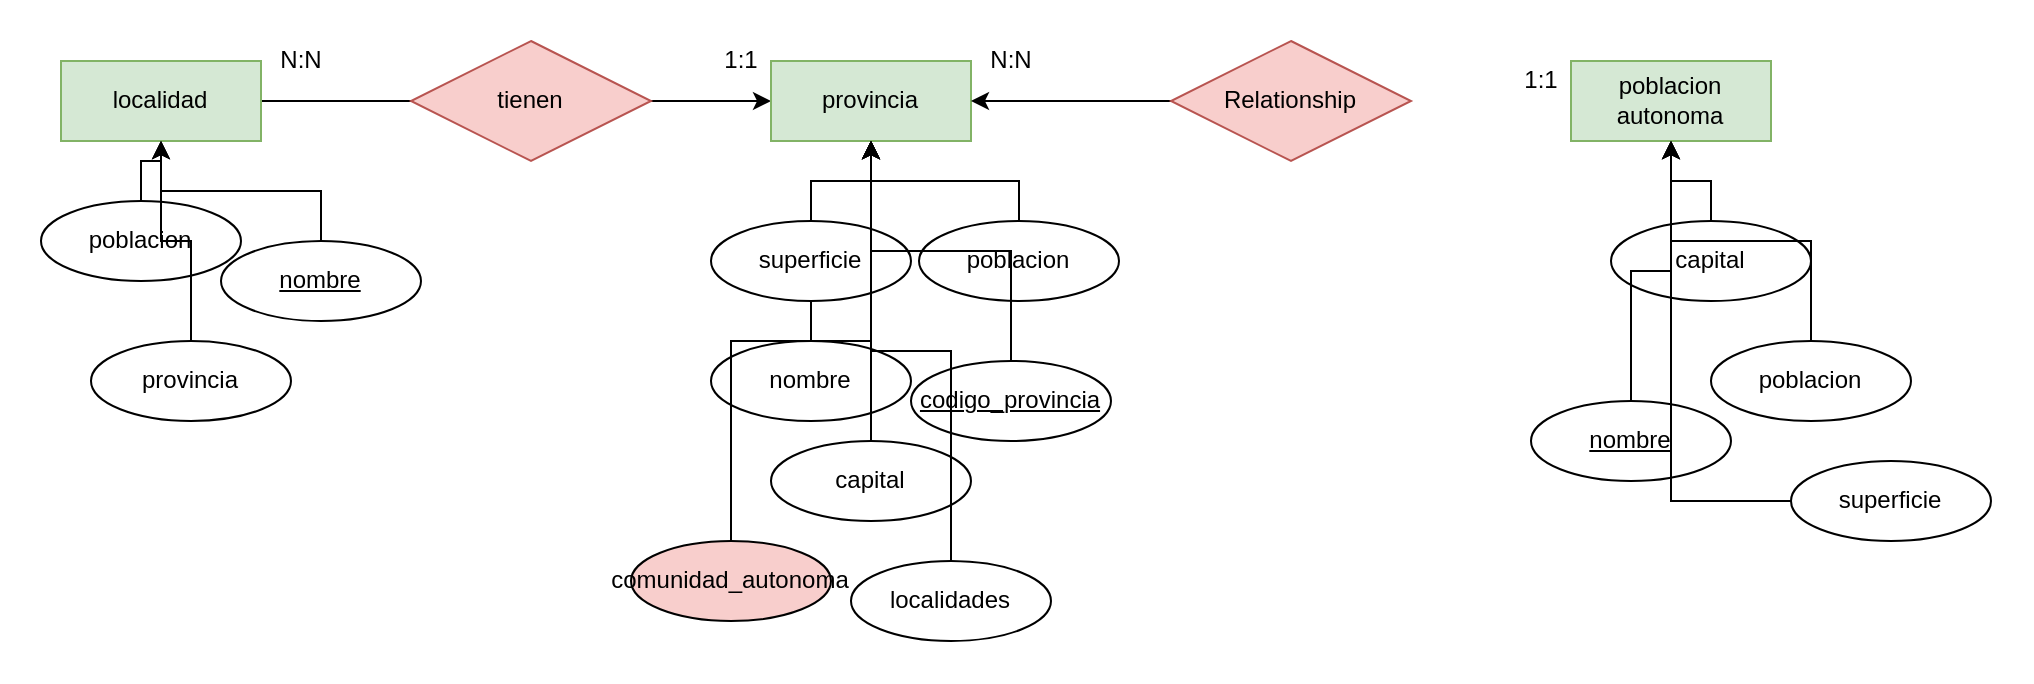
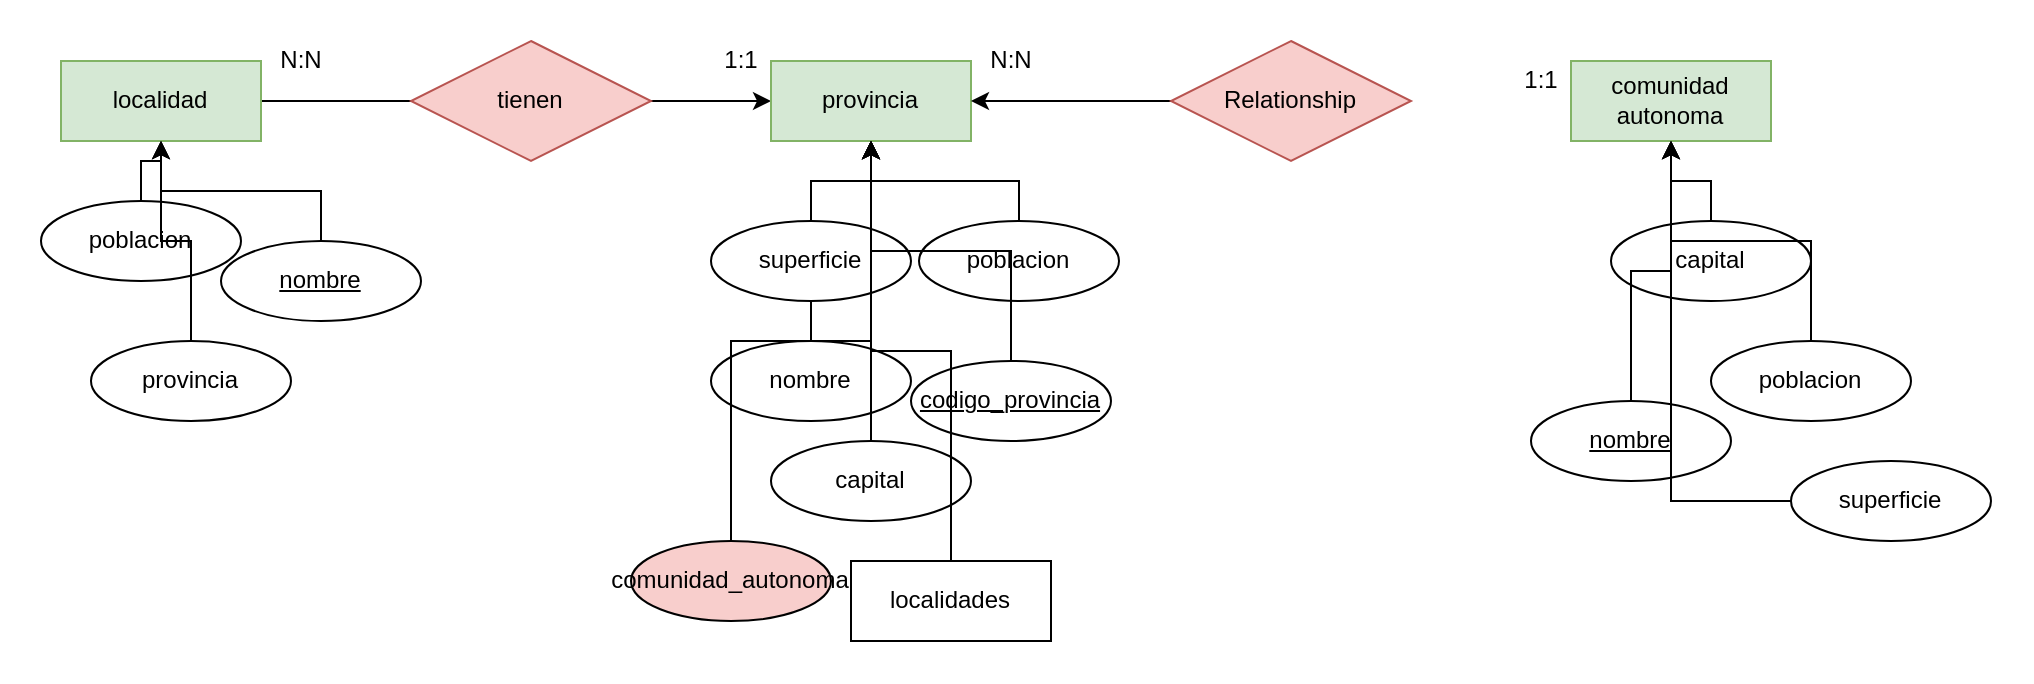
node "poblacion autonoma": label "poblacion autonoma" -> "comunidad autonoma"
node "localidades": shape ellipse -> rectangle
